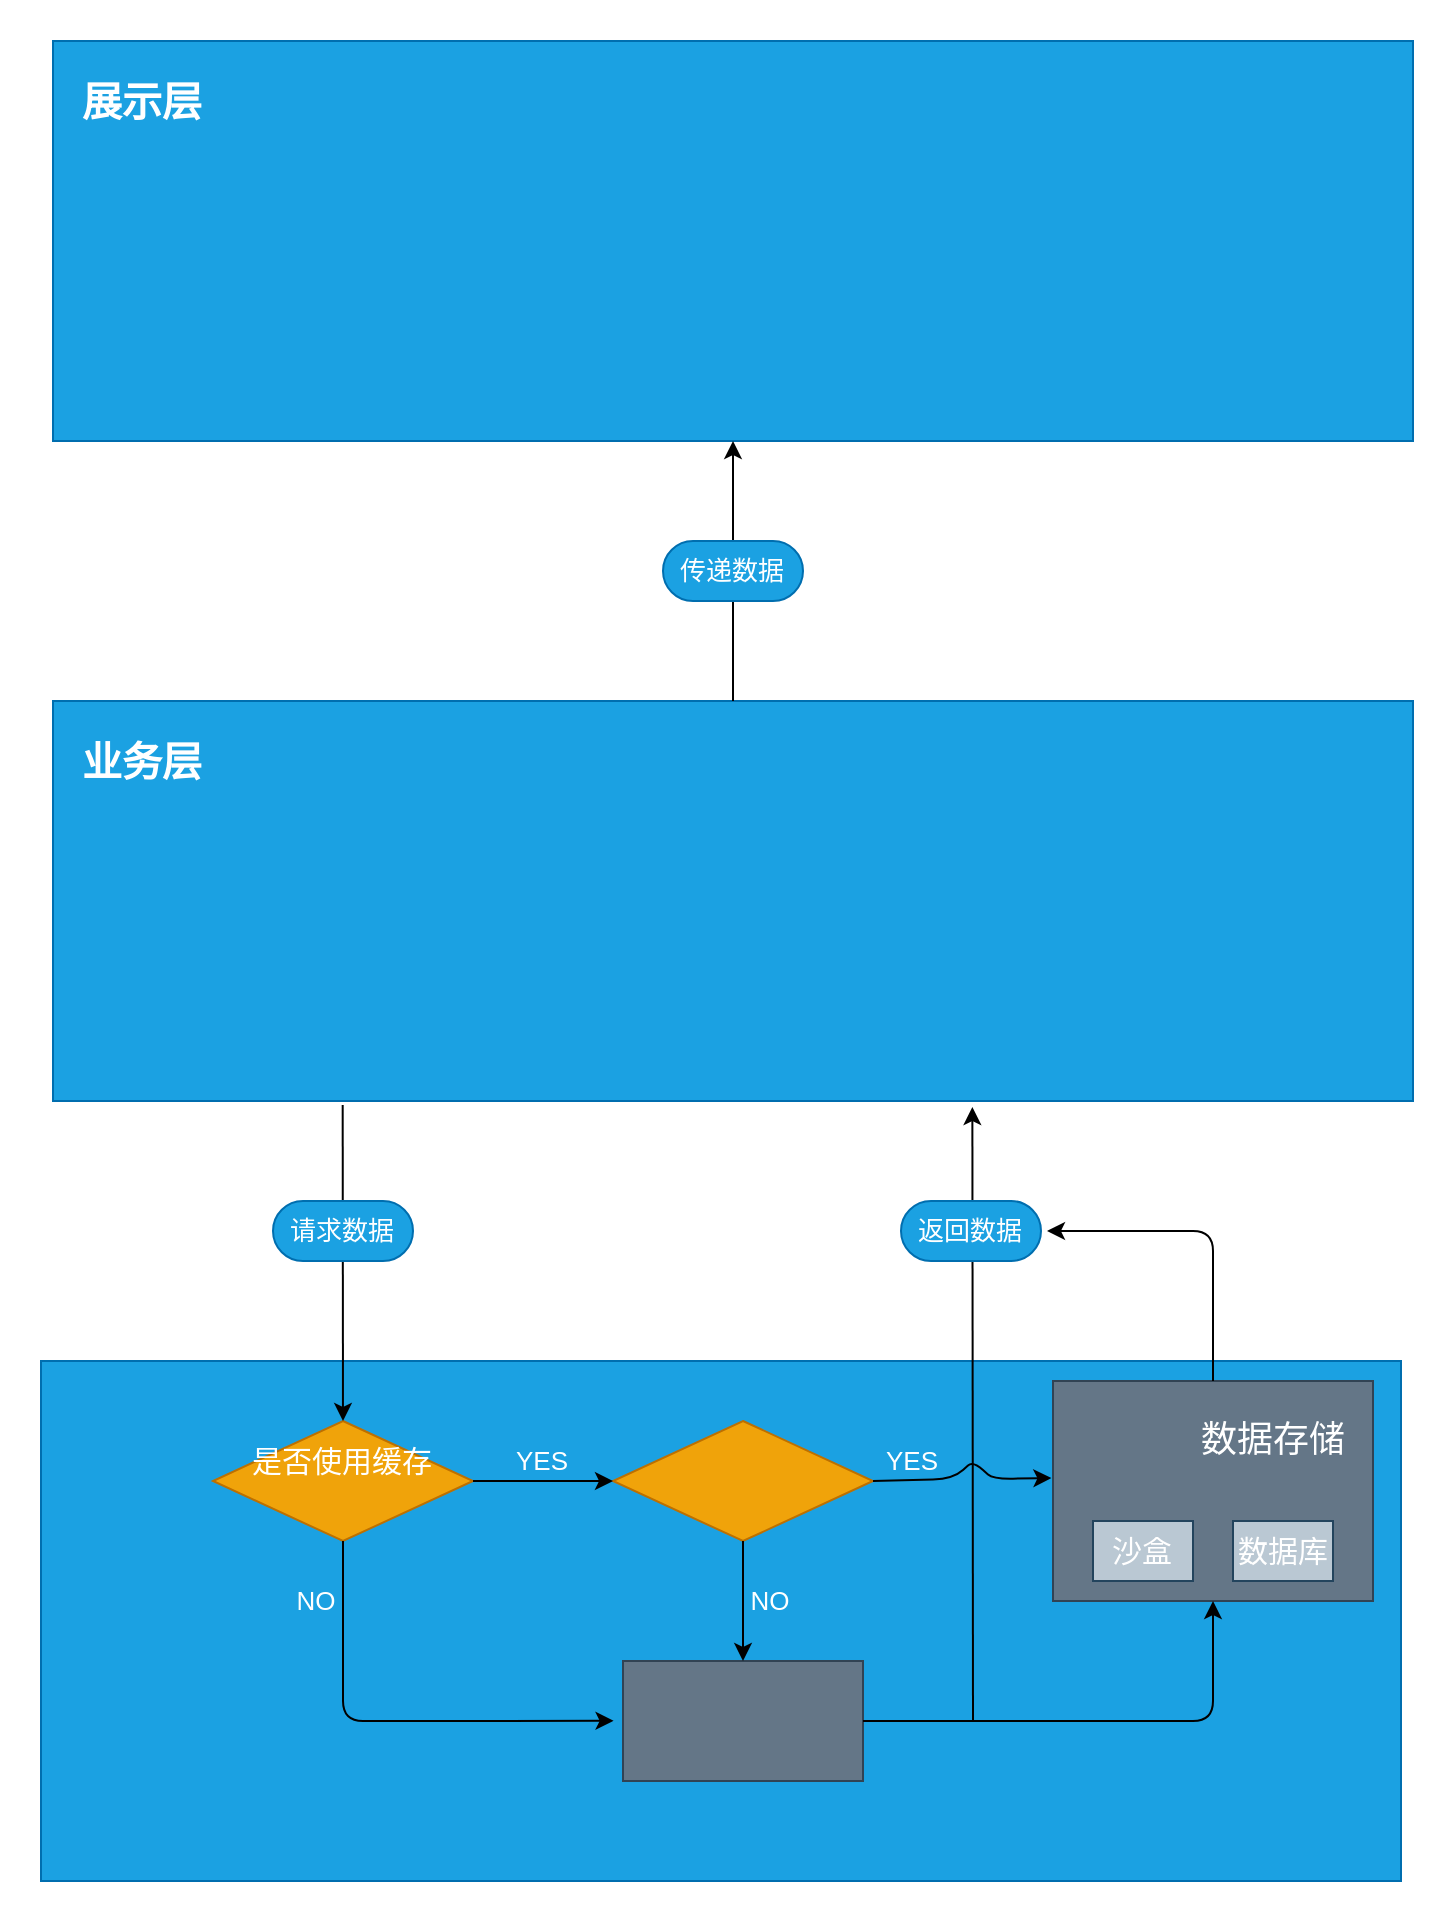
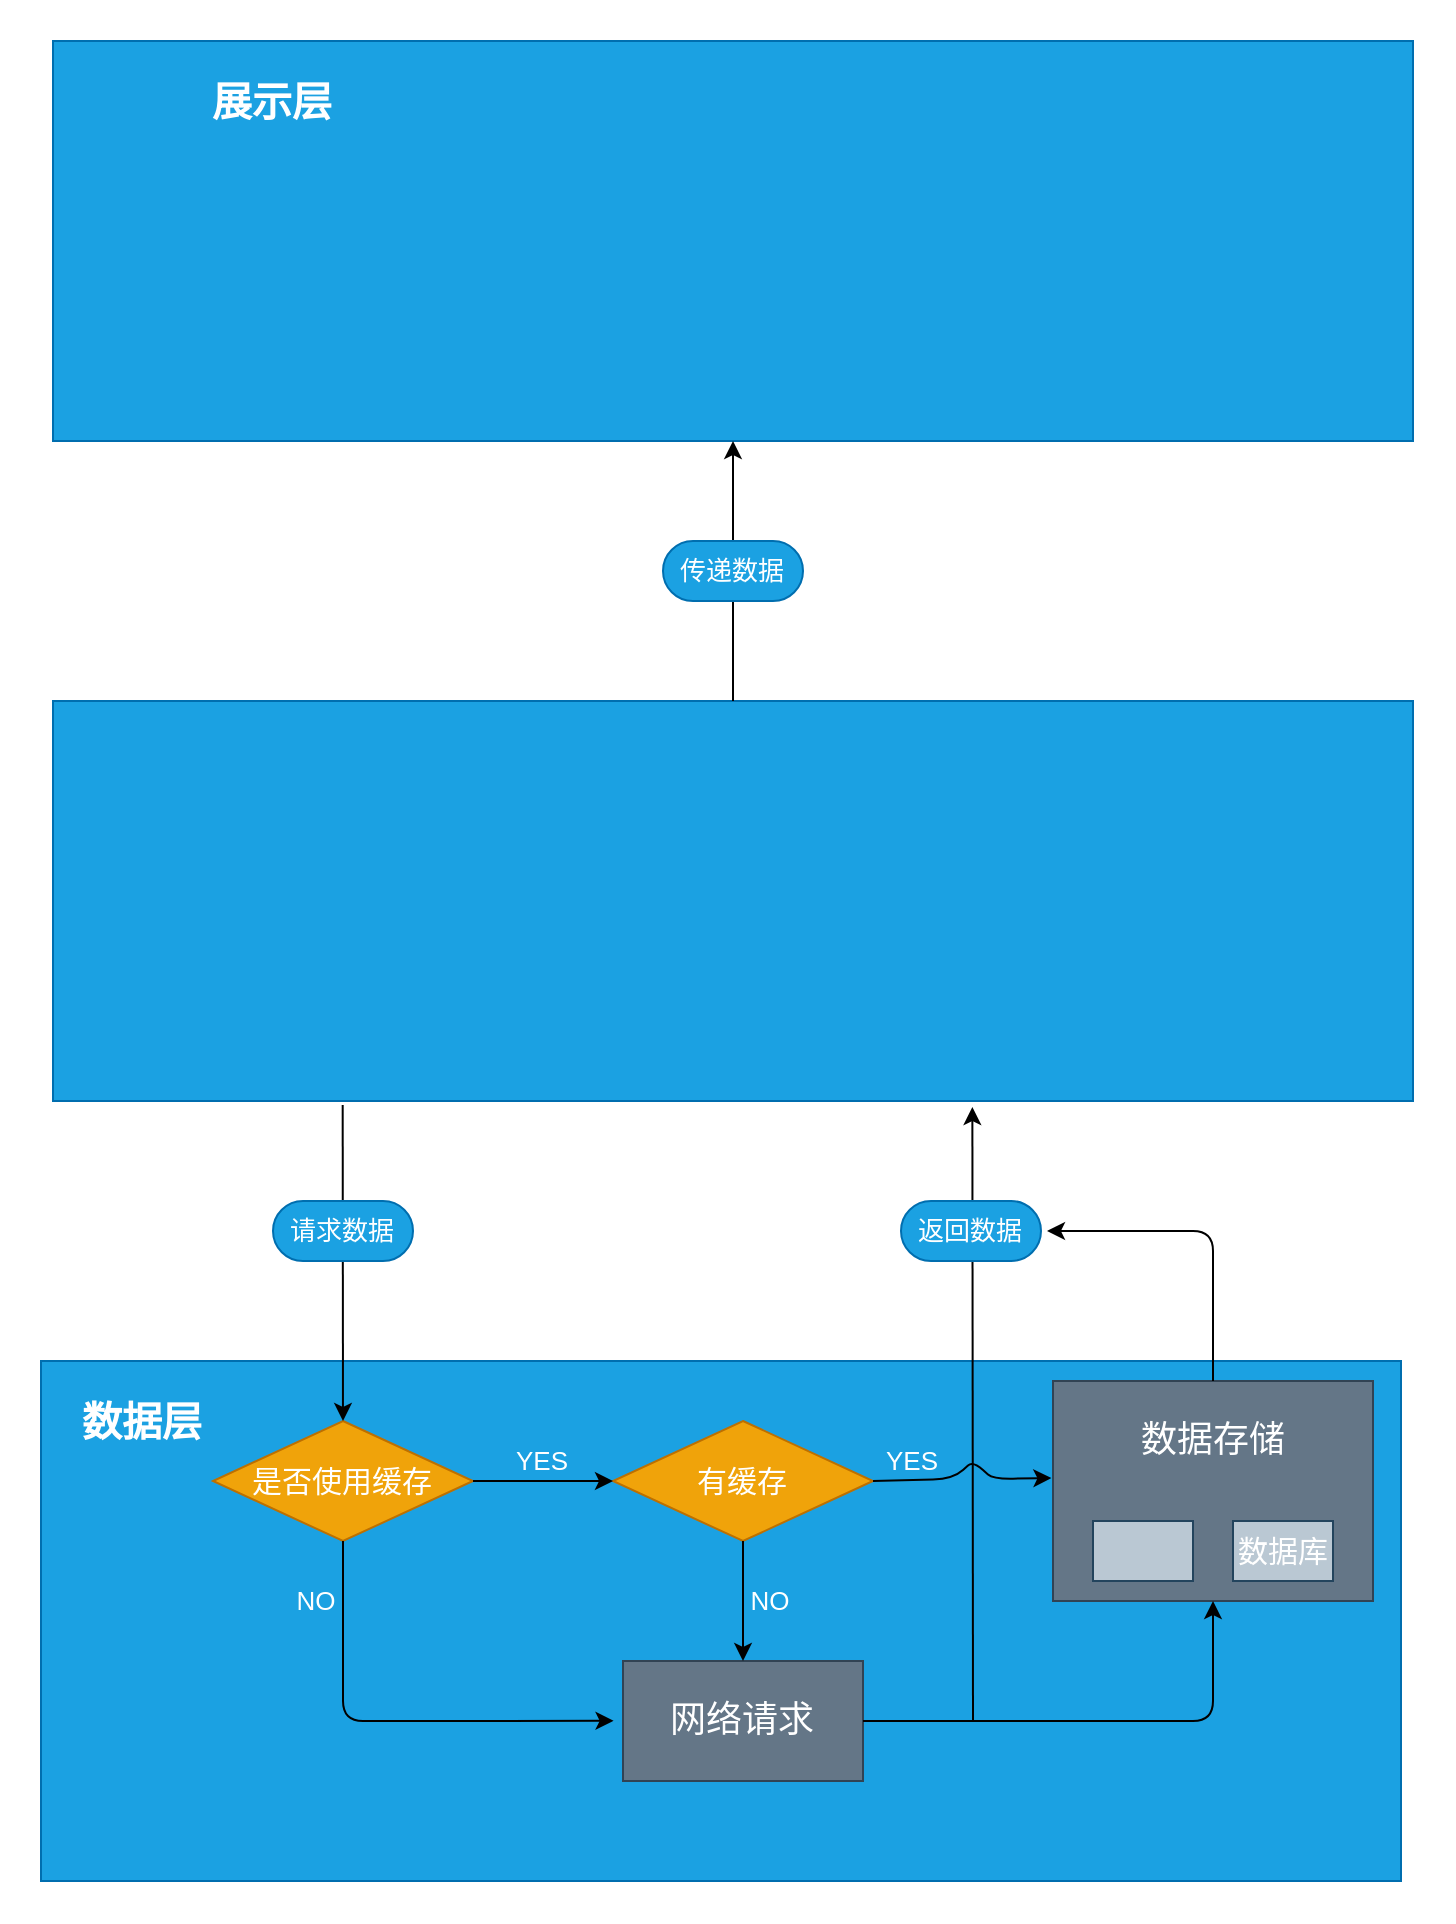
node "展示层": moved (143, 101) -> (273, 101)
node "业务层": removed
node "数据层": added
node "数据存储": moved (1273, 1441) -> (1213, 1441)
node "是否使用缓存": moved (343, 1461) -> (343, 1481)
node "有缓存": added
node "沙盒": removed
node "网络请求": added
